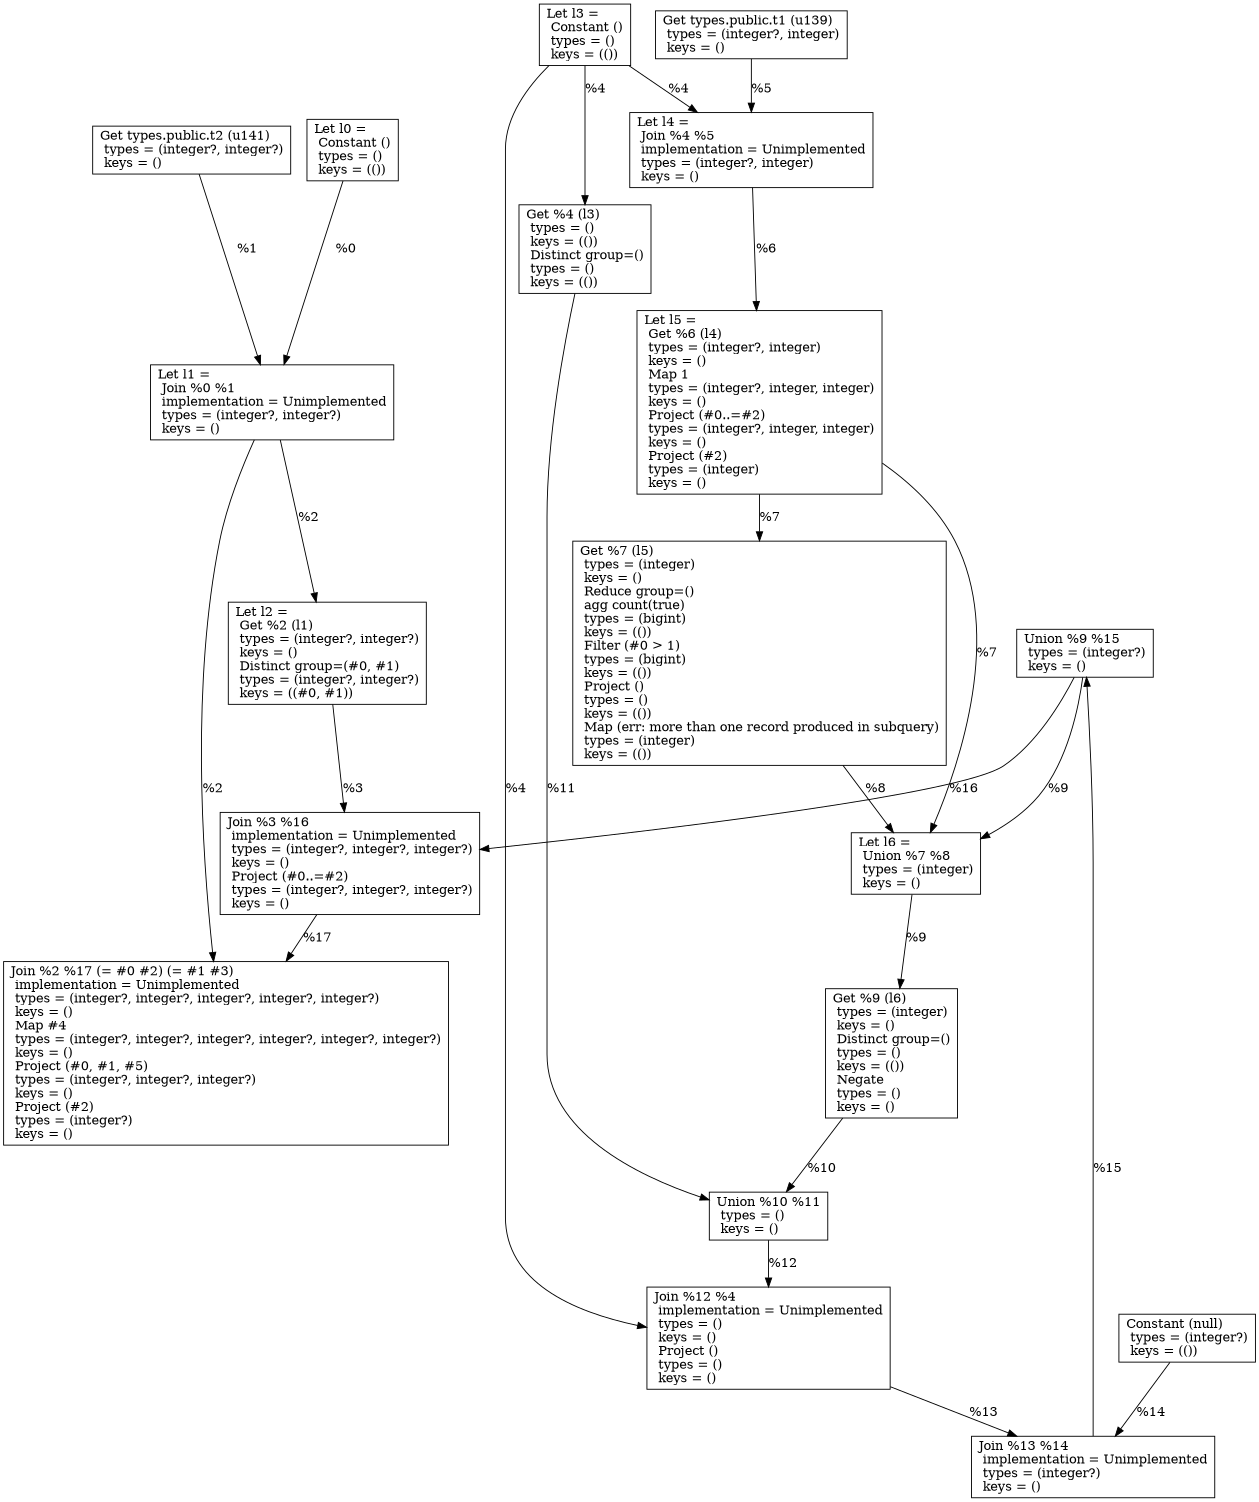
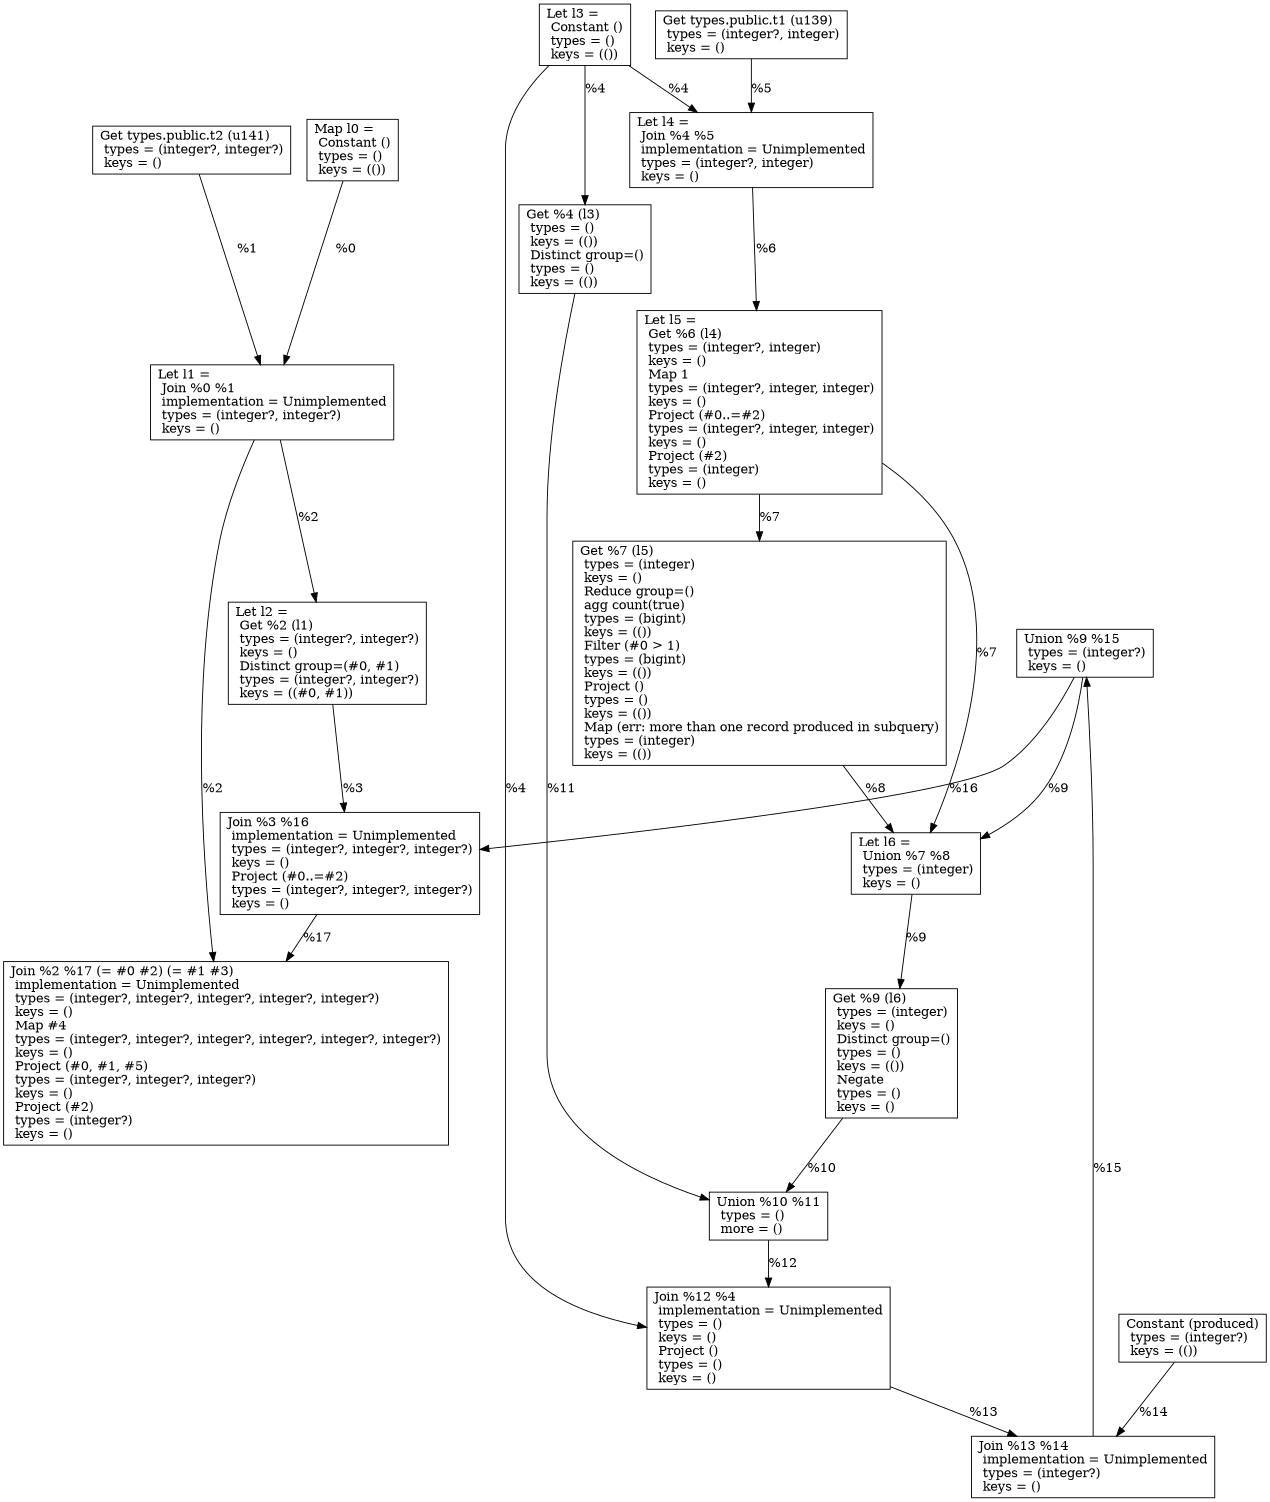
node "Let l0 = Constant () types = () keys = (())": label "Let l0 = Constant () types = () keys = (())" -> "Map l0 = Constant () types = () keys = (())"
node "Union %10 %11 types = () keys = ()": label "Union %10 %11 types = () keys = ()" -> "Union %10 %11 types = () more = ()"
node "Constant (null) types = (integer?) keys = (())": label "Constant (null) types = (integer?) keys = (())" -> "Constant (produced) types = (integer?) keys = (())"
